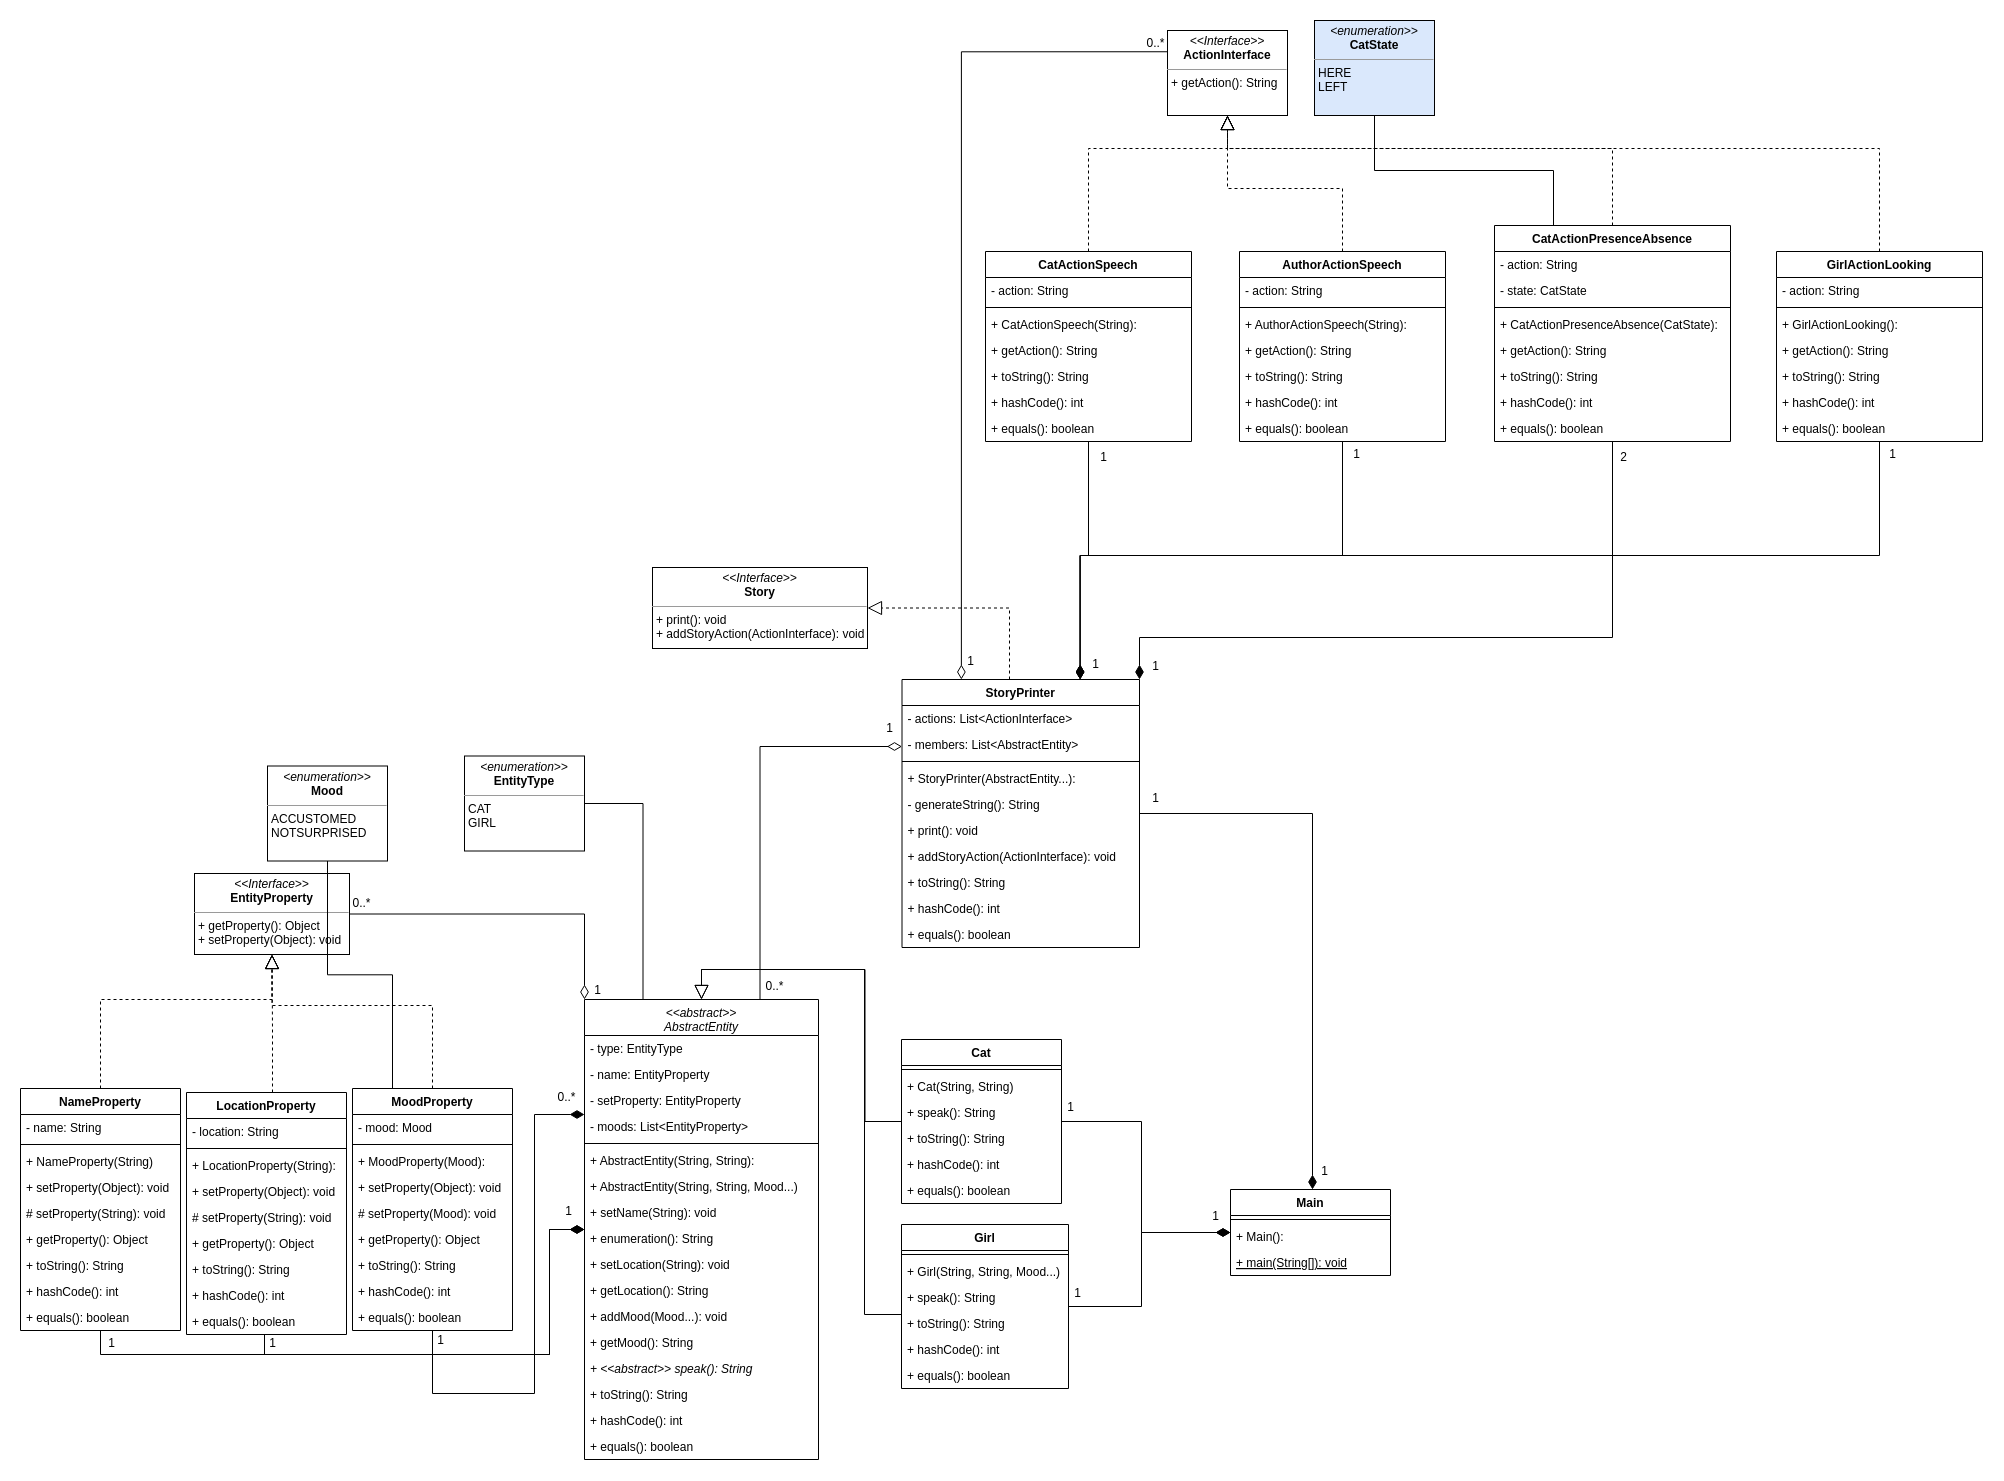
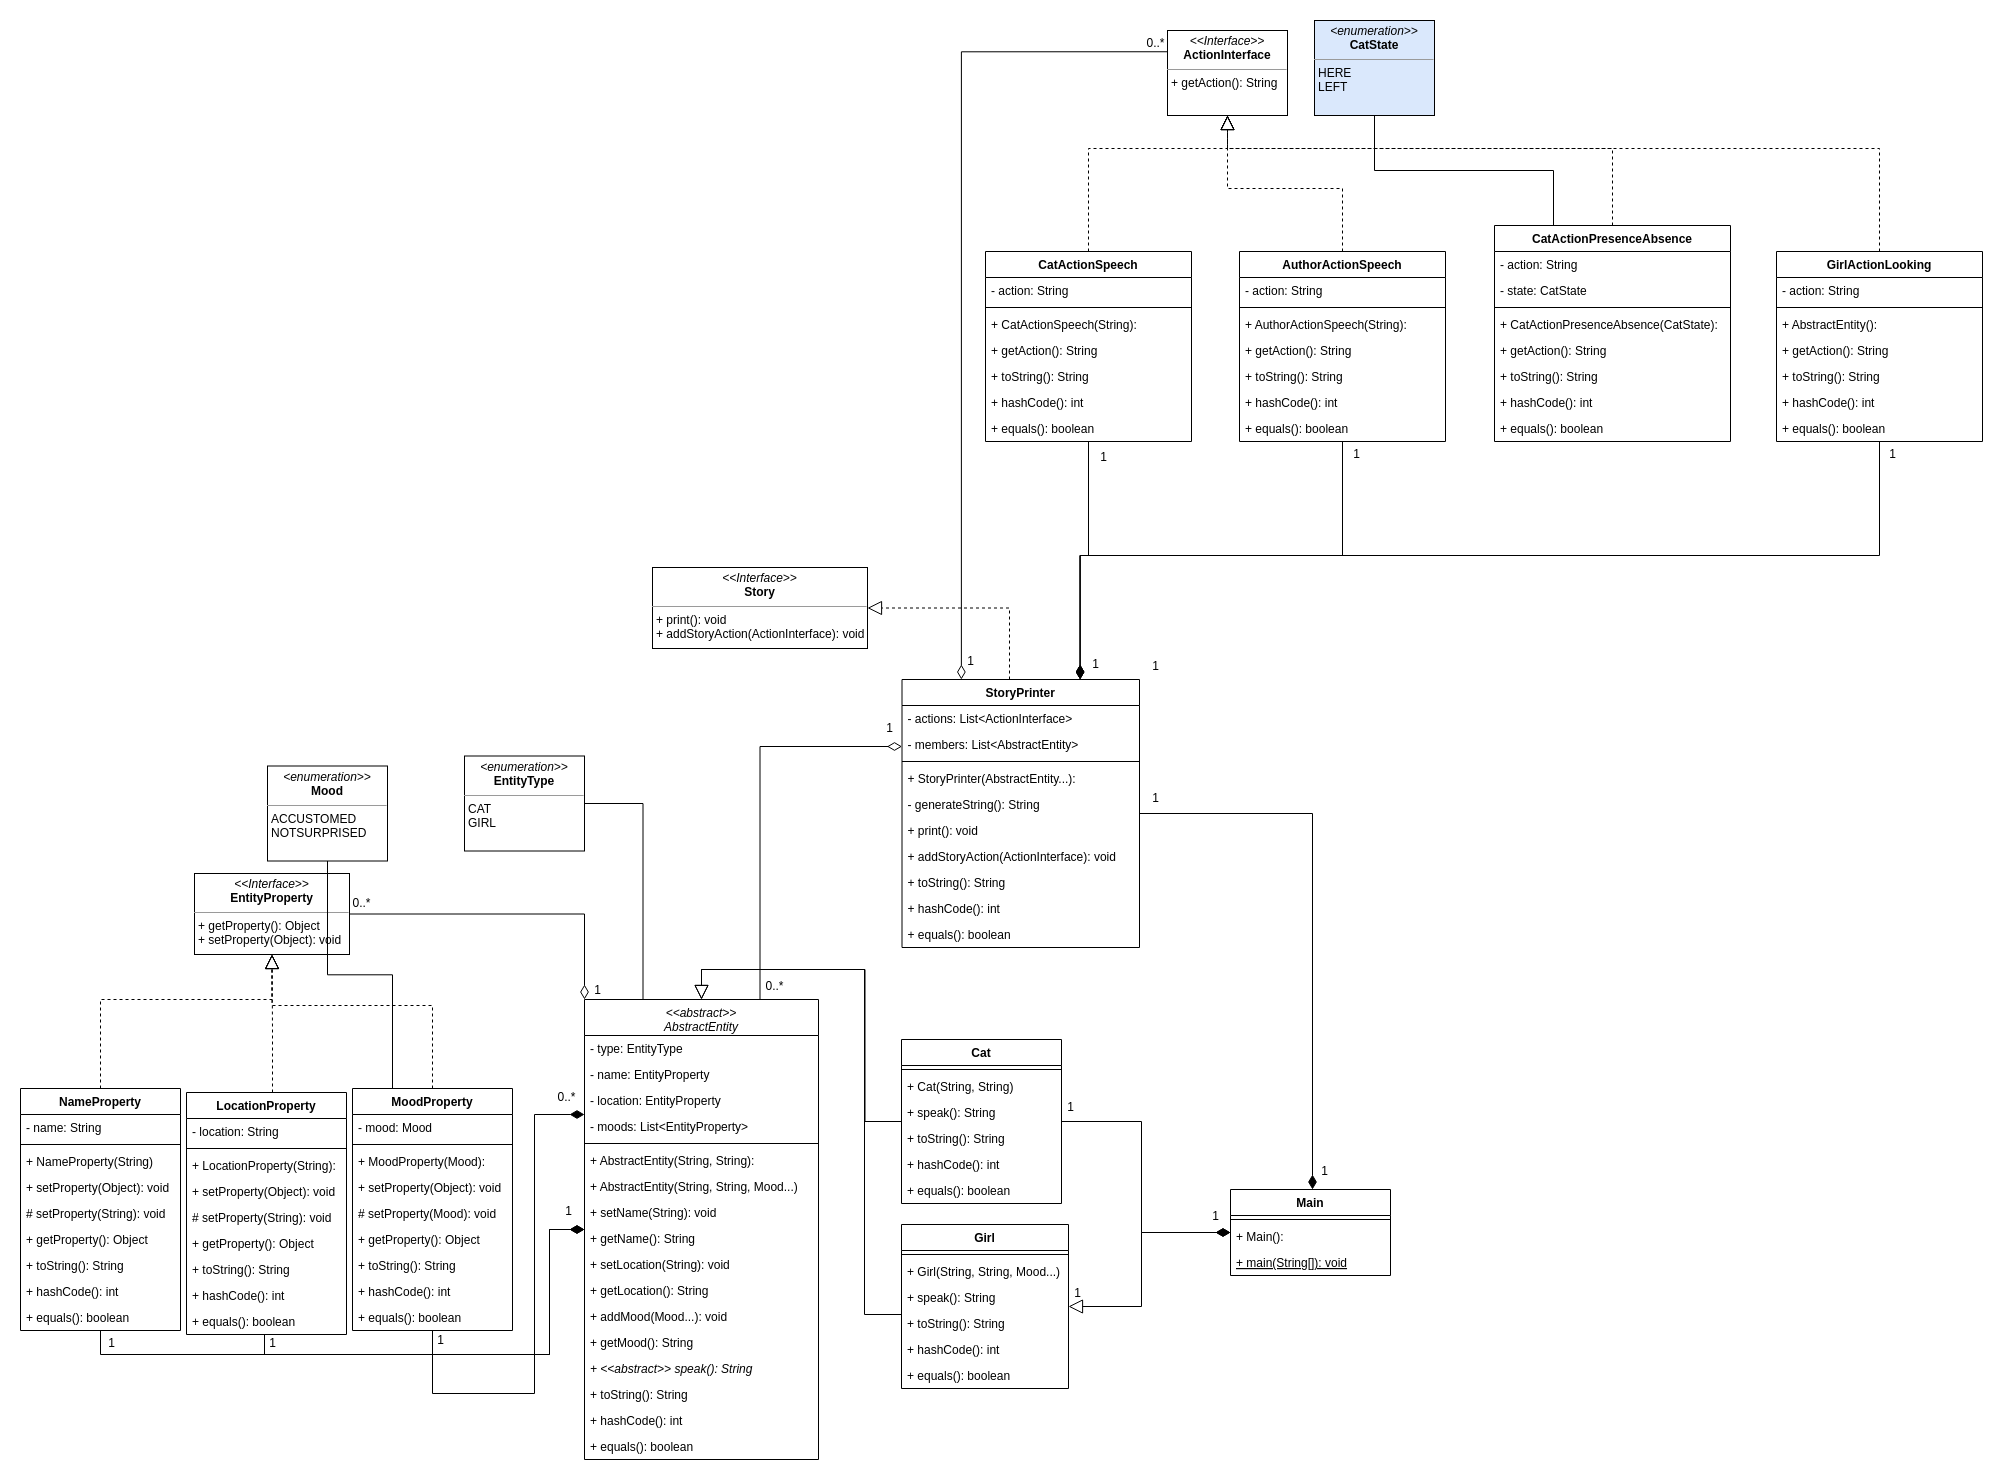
node "+ GirlActionLooking():": label "+ GirlActionLooking():" -> "+ AbstractEntity():"
node "2": removed
edge "CatActionPresenceAbsence" -> "StoryPrinter": removed
node "- setProperty: EntityProperty": label "- setProperty: EntityProperty" -> "- location: EntityProperty"
node "+ enumeration(): String": label "+ enumeration(): String" -> "+ getName(): String"
edge "Girl" -> "Main": arrowhead none -> block
